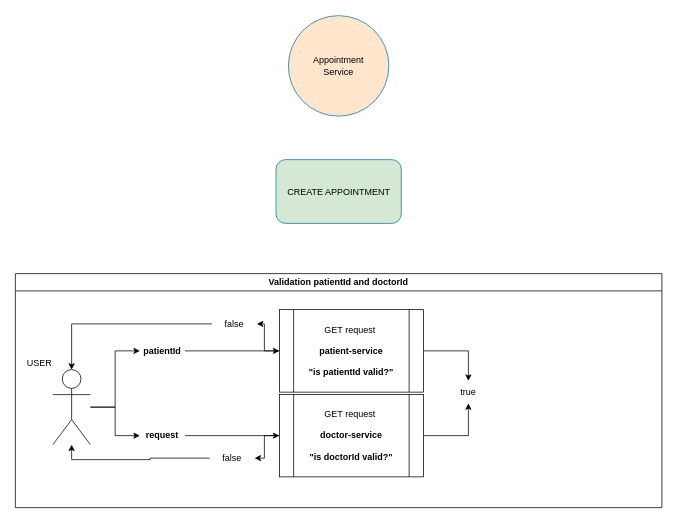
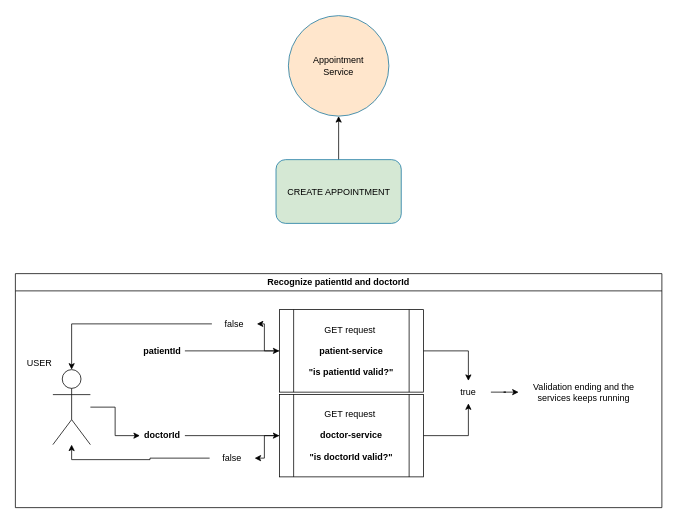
edge "CREATE APPOINTMENT" -> "Appointment Service": added
node "Validation patientId and doctorId": label "Validation patientId and doctorId" -> "Recognize patientId and doctorId"
edge "USER" -> "patientId": removed
edge "true" -> "Validation ending and the services keeps running": added
node "Validation ending and the services keeps running": added
node "request": label "request" -> "doctorId"
